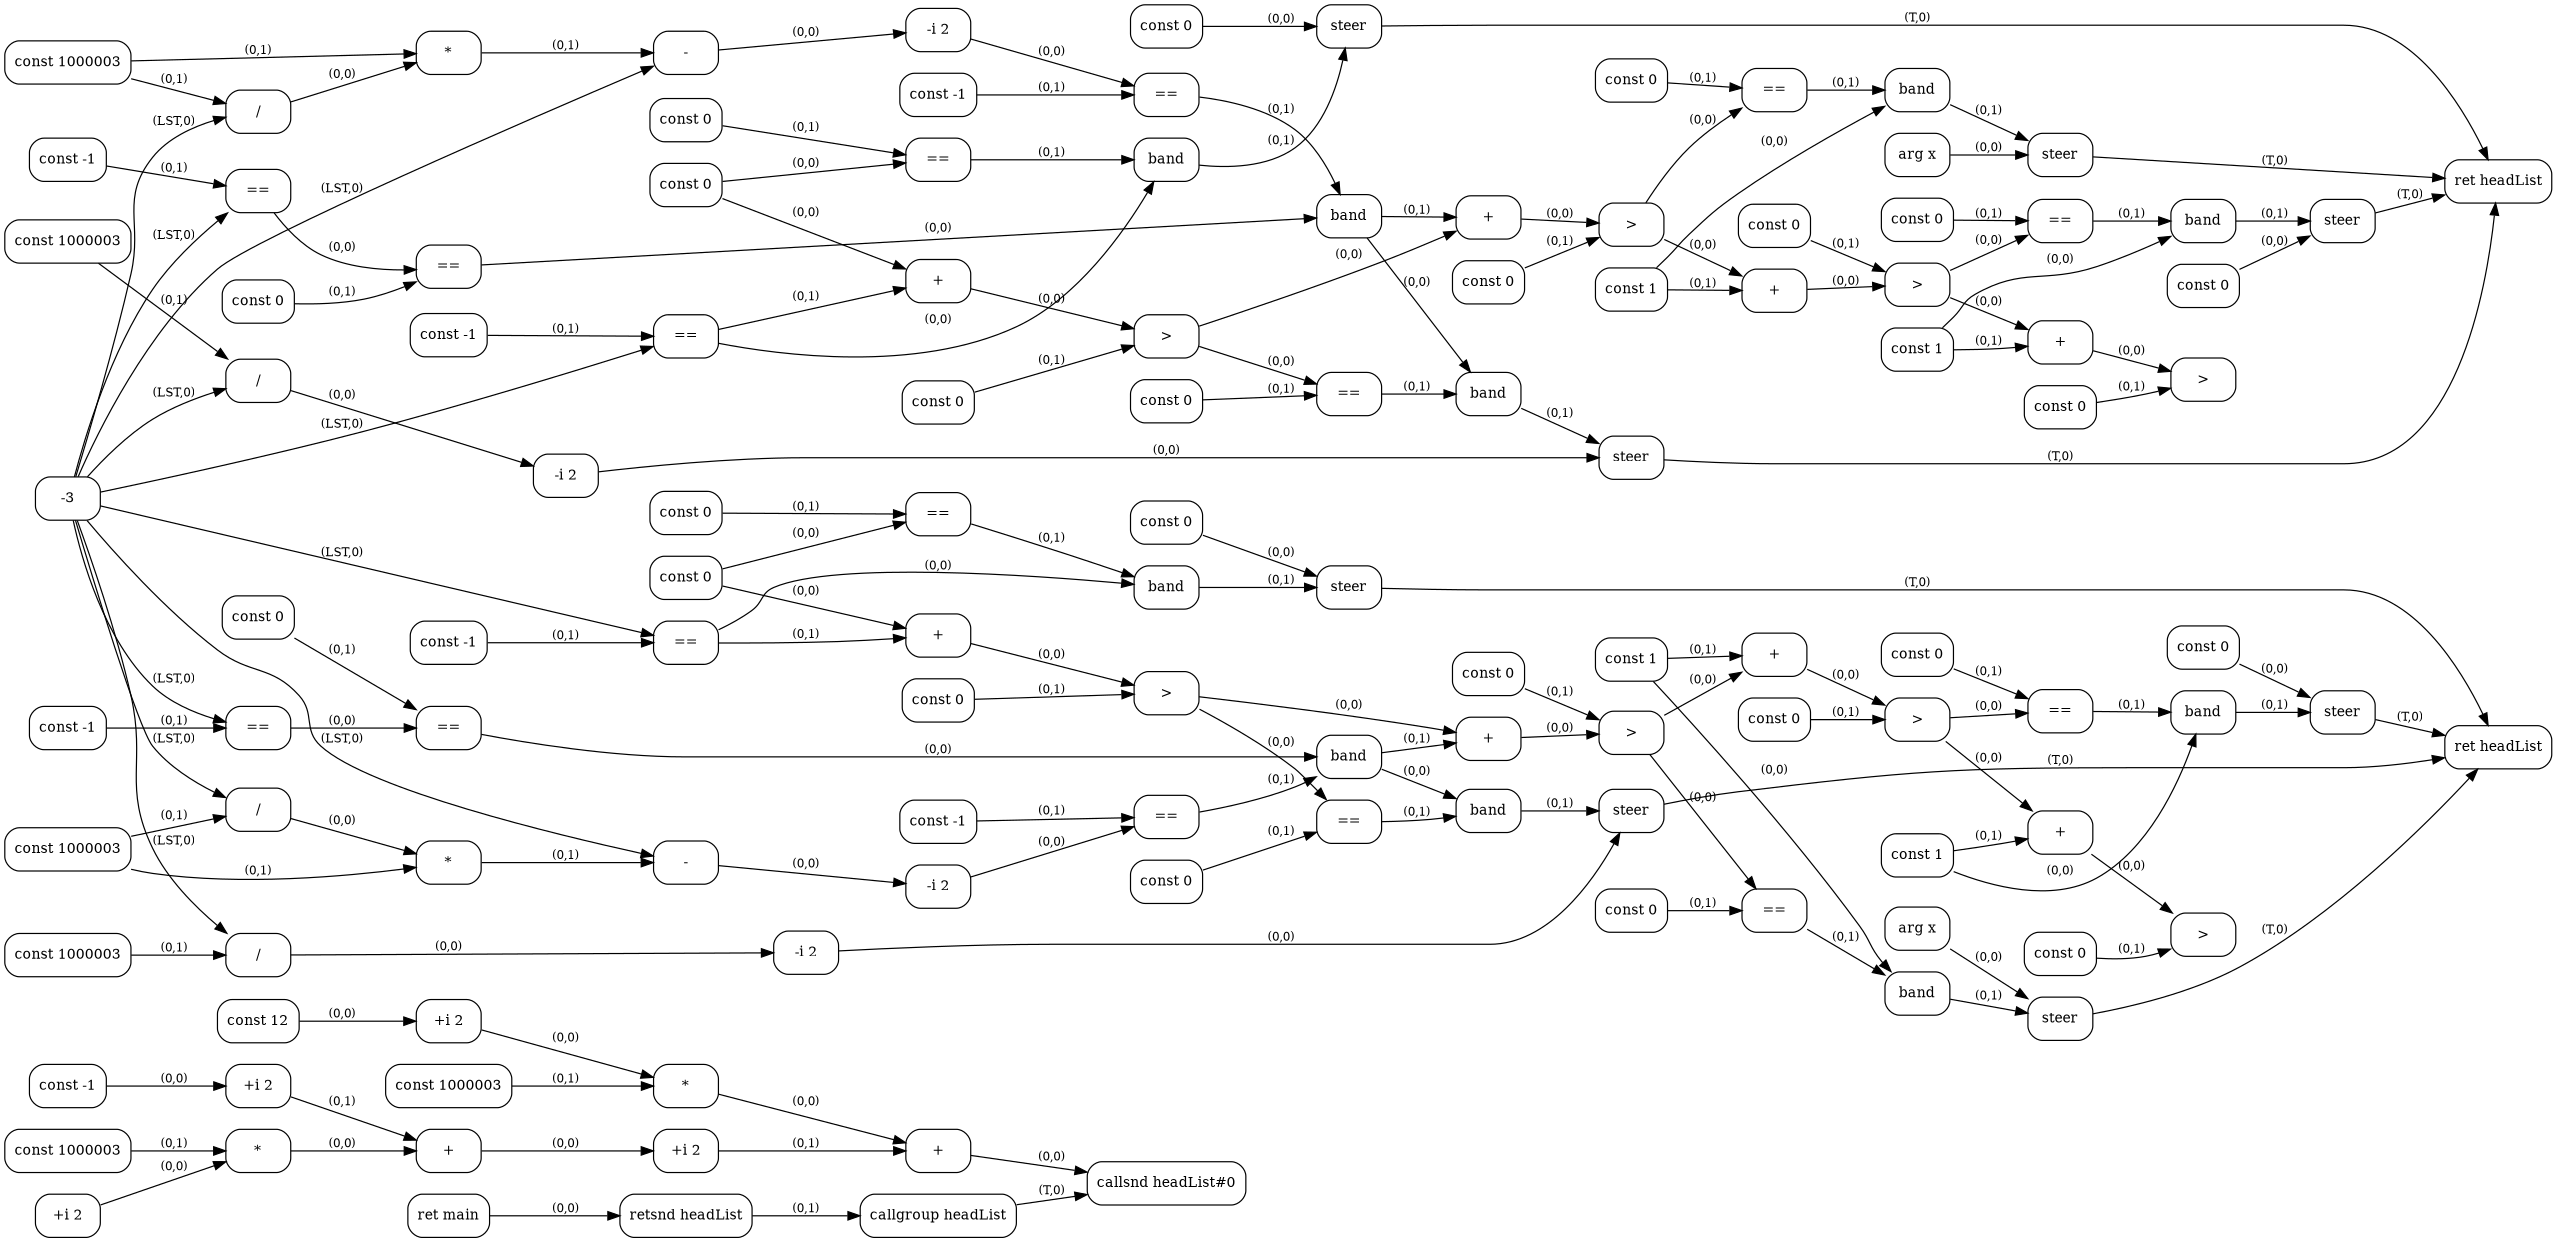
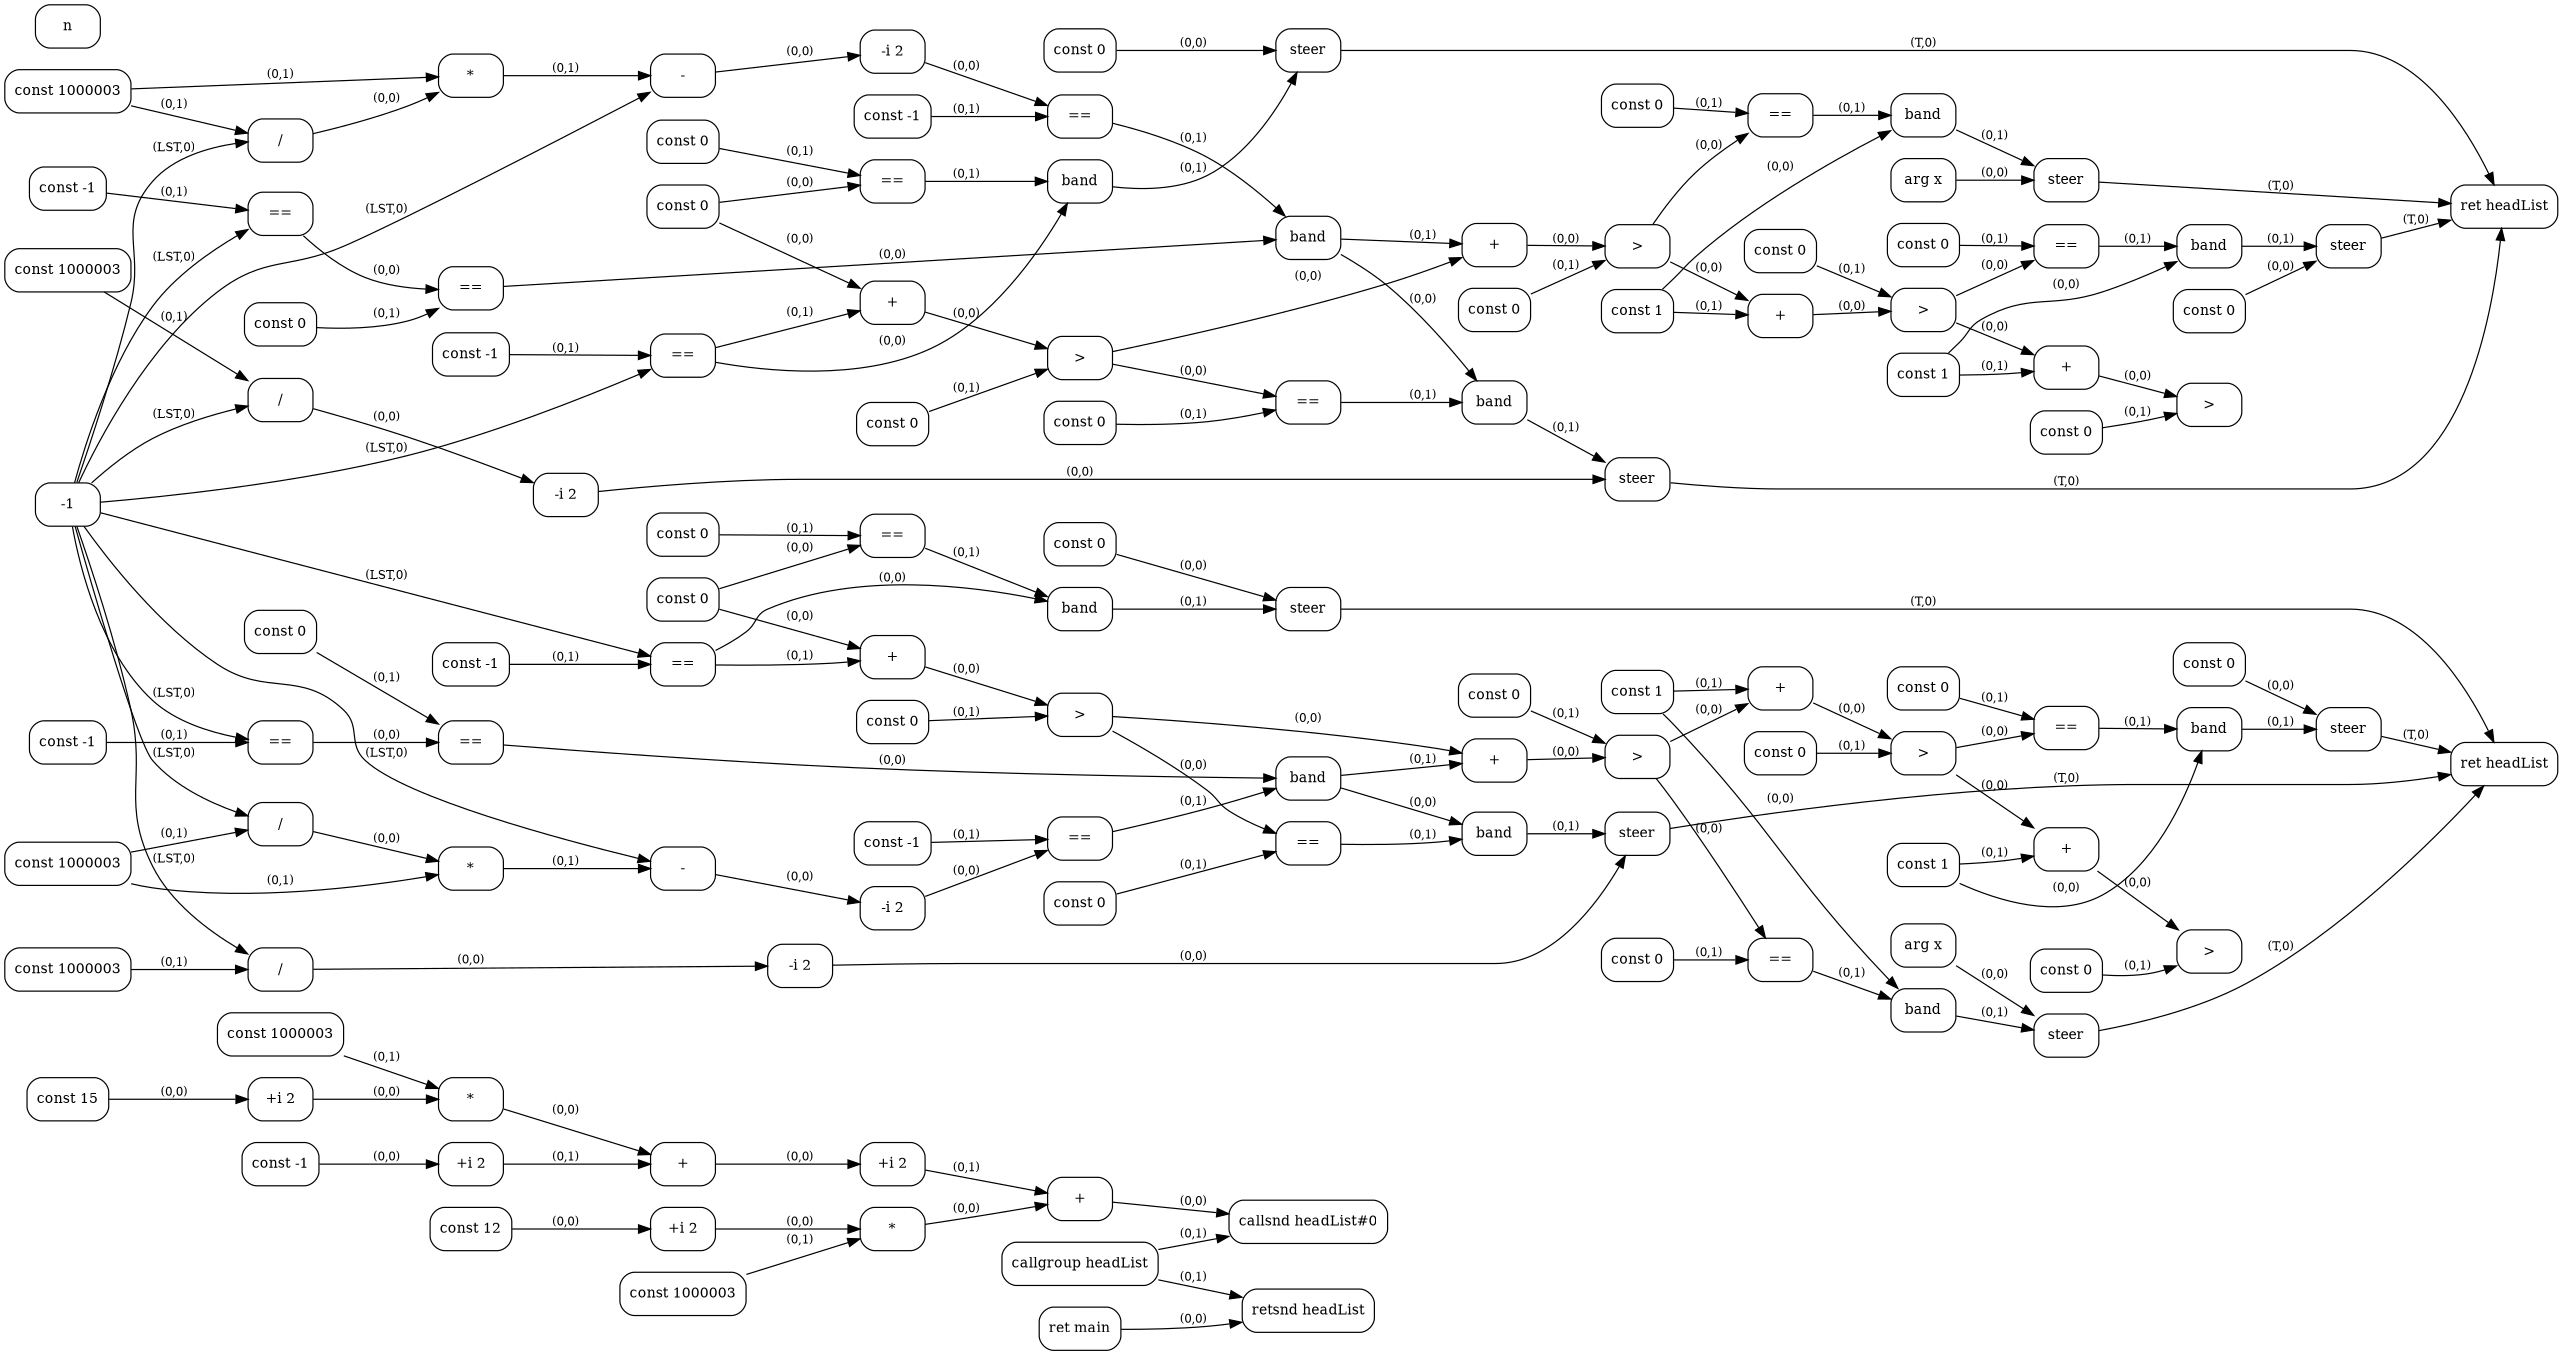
node "n": added
node "-3": label "-3" -> "-1"
node "const 15": added
edge "callgroup headList" -> "callsnd headList#0": label "(T,0)" -> "(0,1)"
edge "retsnd headList" -> "callgroup headList": reversed
